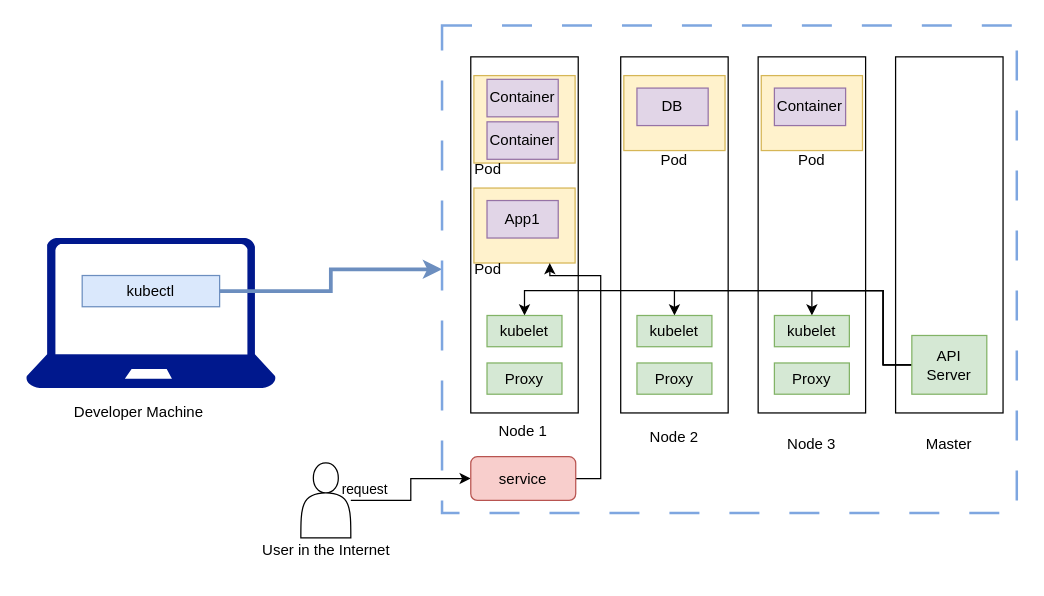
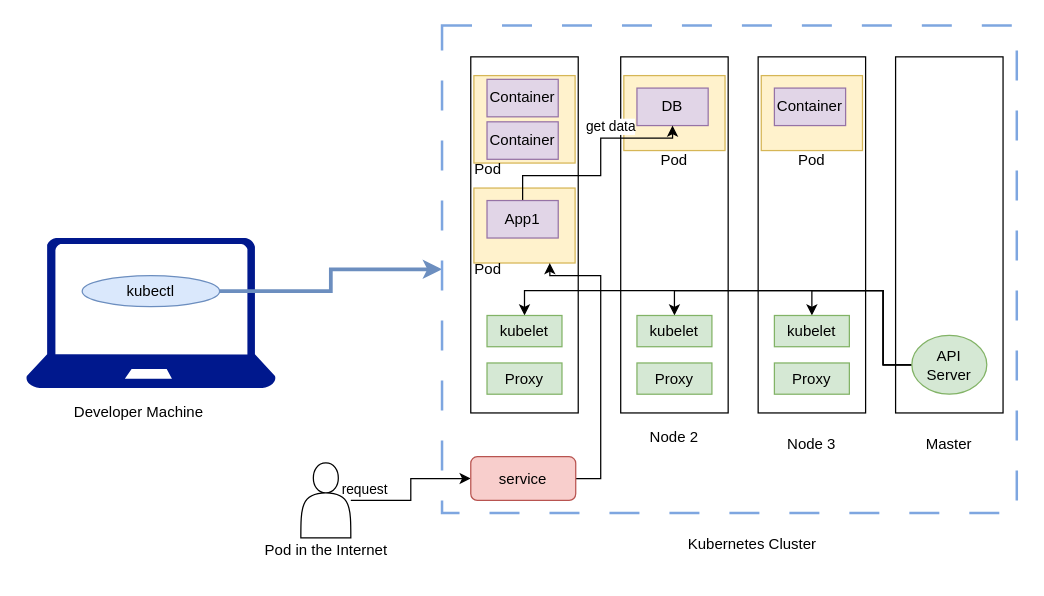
edge "App1" -> "DB": added, label "get data"
node "kubectl": shape rectangle -> ellipse
node "API Server": shape rectangle -> ellipse
node "Node 1": removed
node "Kubernetes Cluster": added
node "User in the Internet": label "User in the Internet" -> "Pod in the Internet"
